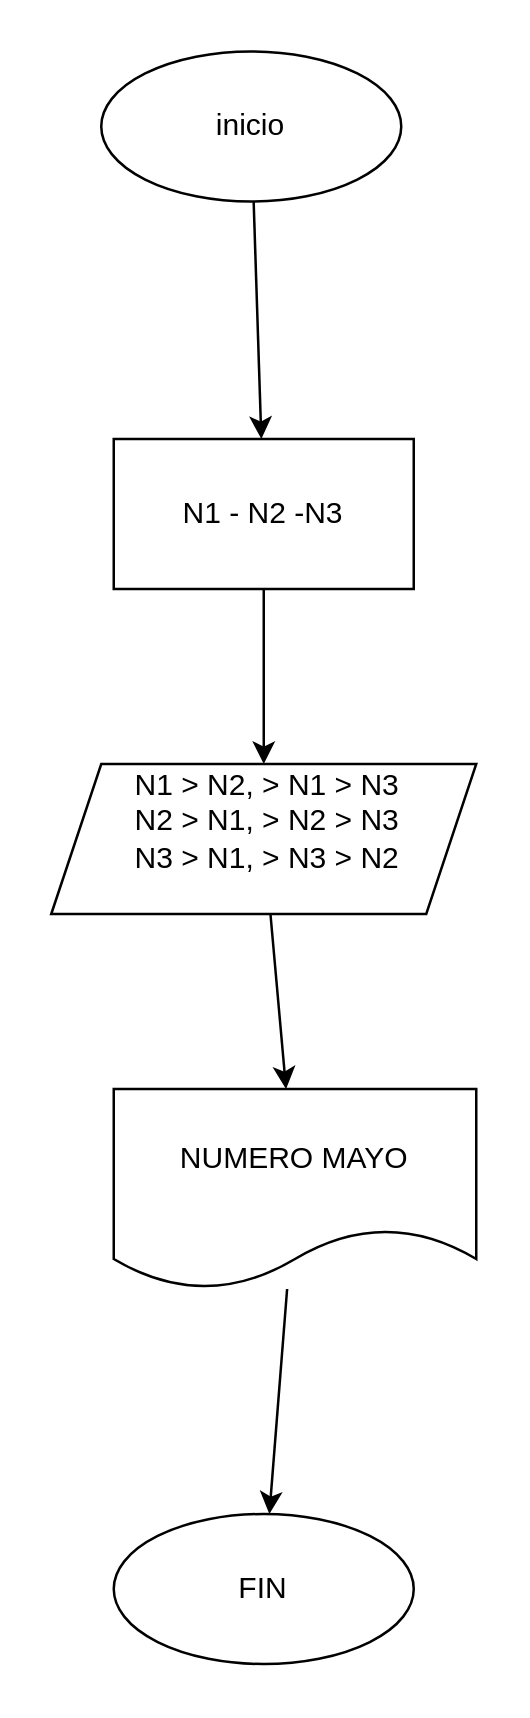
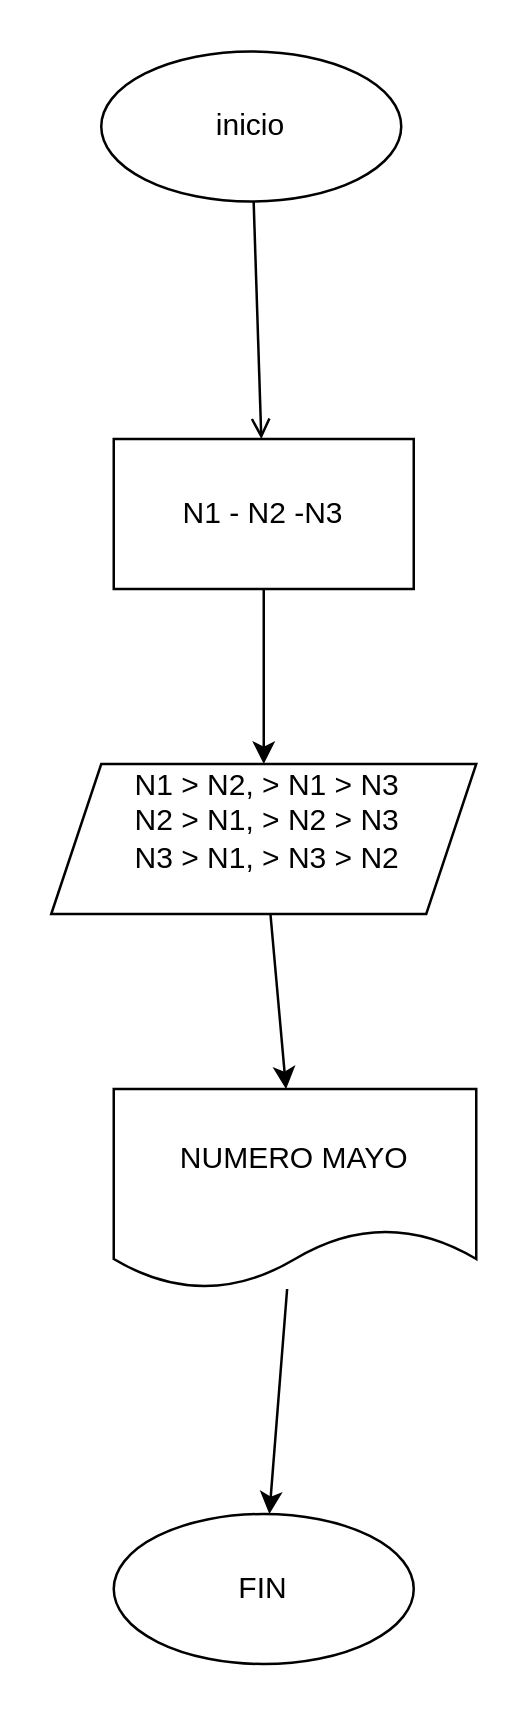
edge "inicio" -> "N1 - N2 -N3": arrowhead classic -> open
